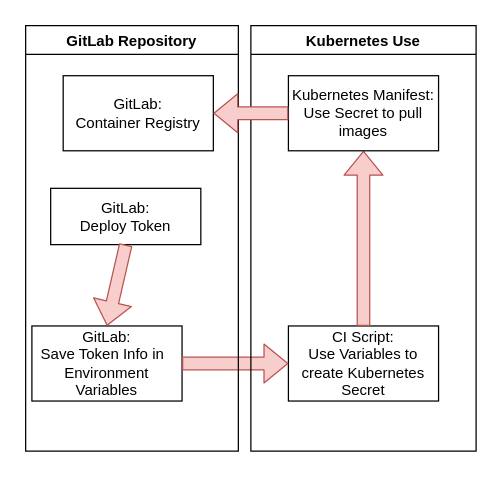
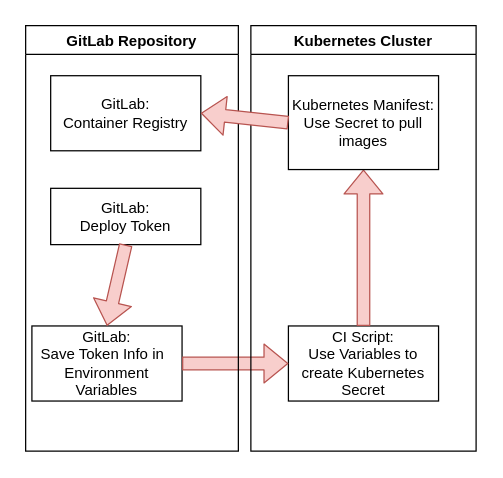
node "Kubernetes Use": label "Kubernetes Use" -> "Kubernetes Cluster"
node "GitLab: Container Registry": moved (138, 113) -> (126, 113)
node "Kubernetes Manifest: Use Secret to pull images": size 150x75 -> 150x94
